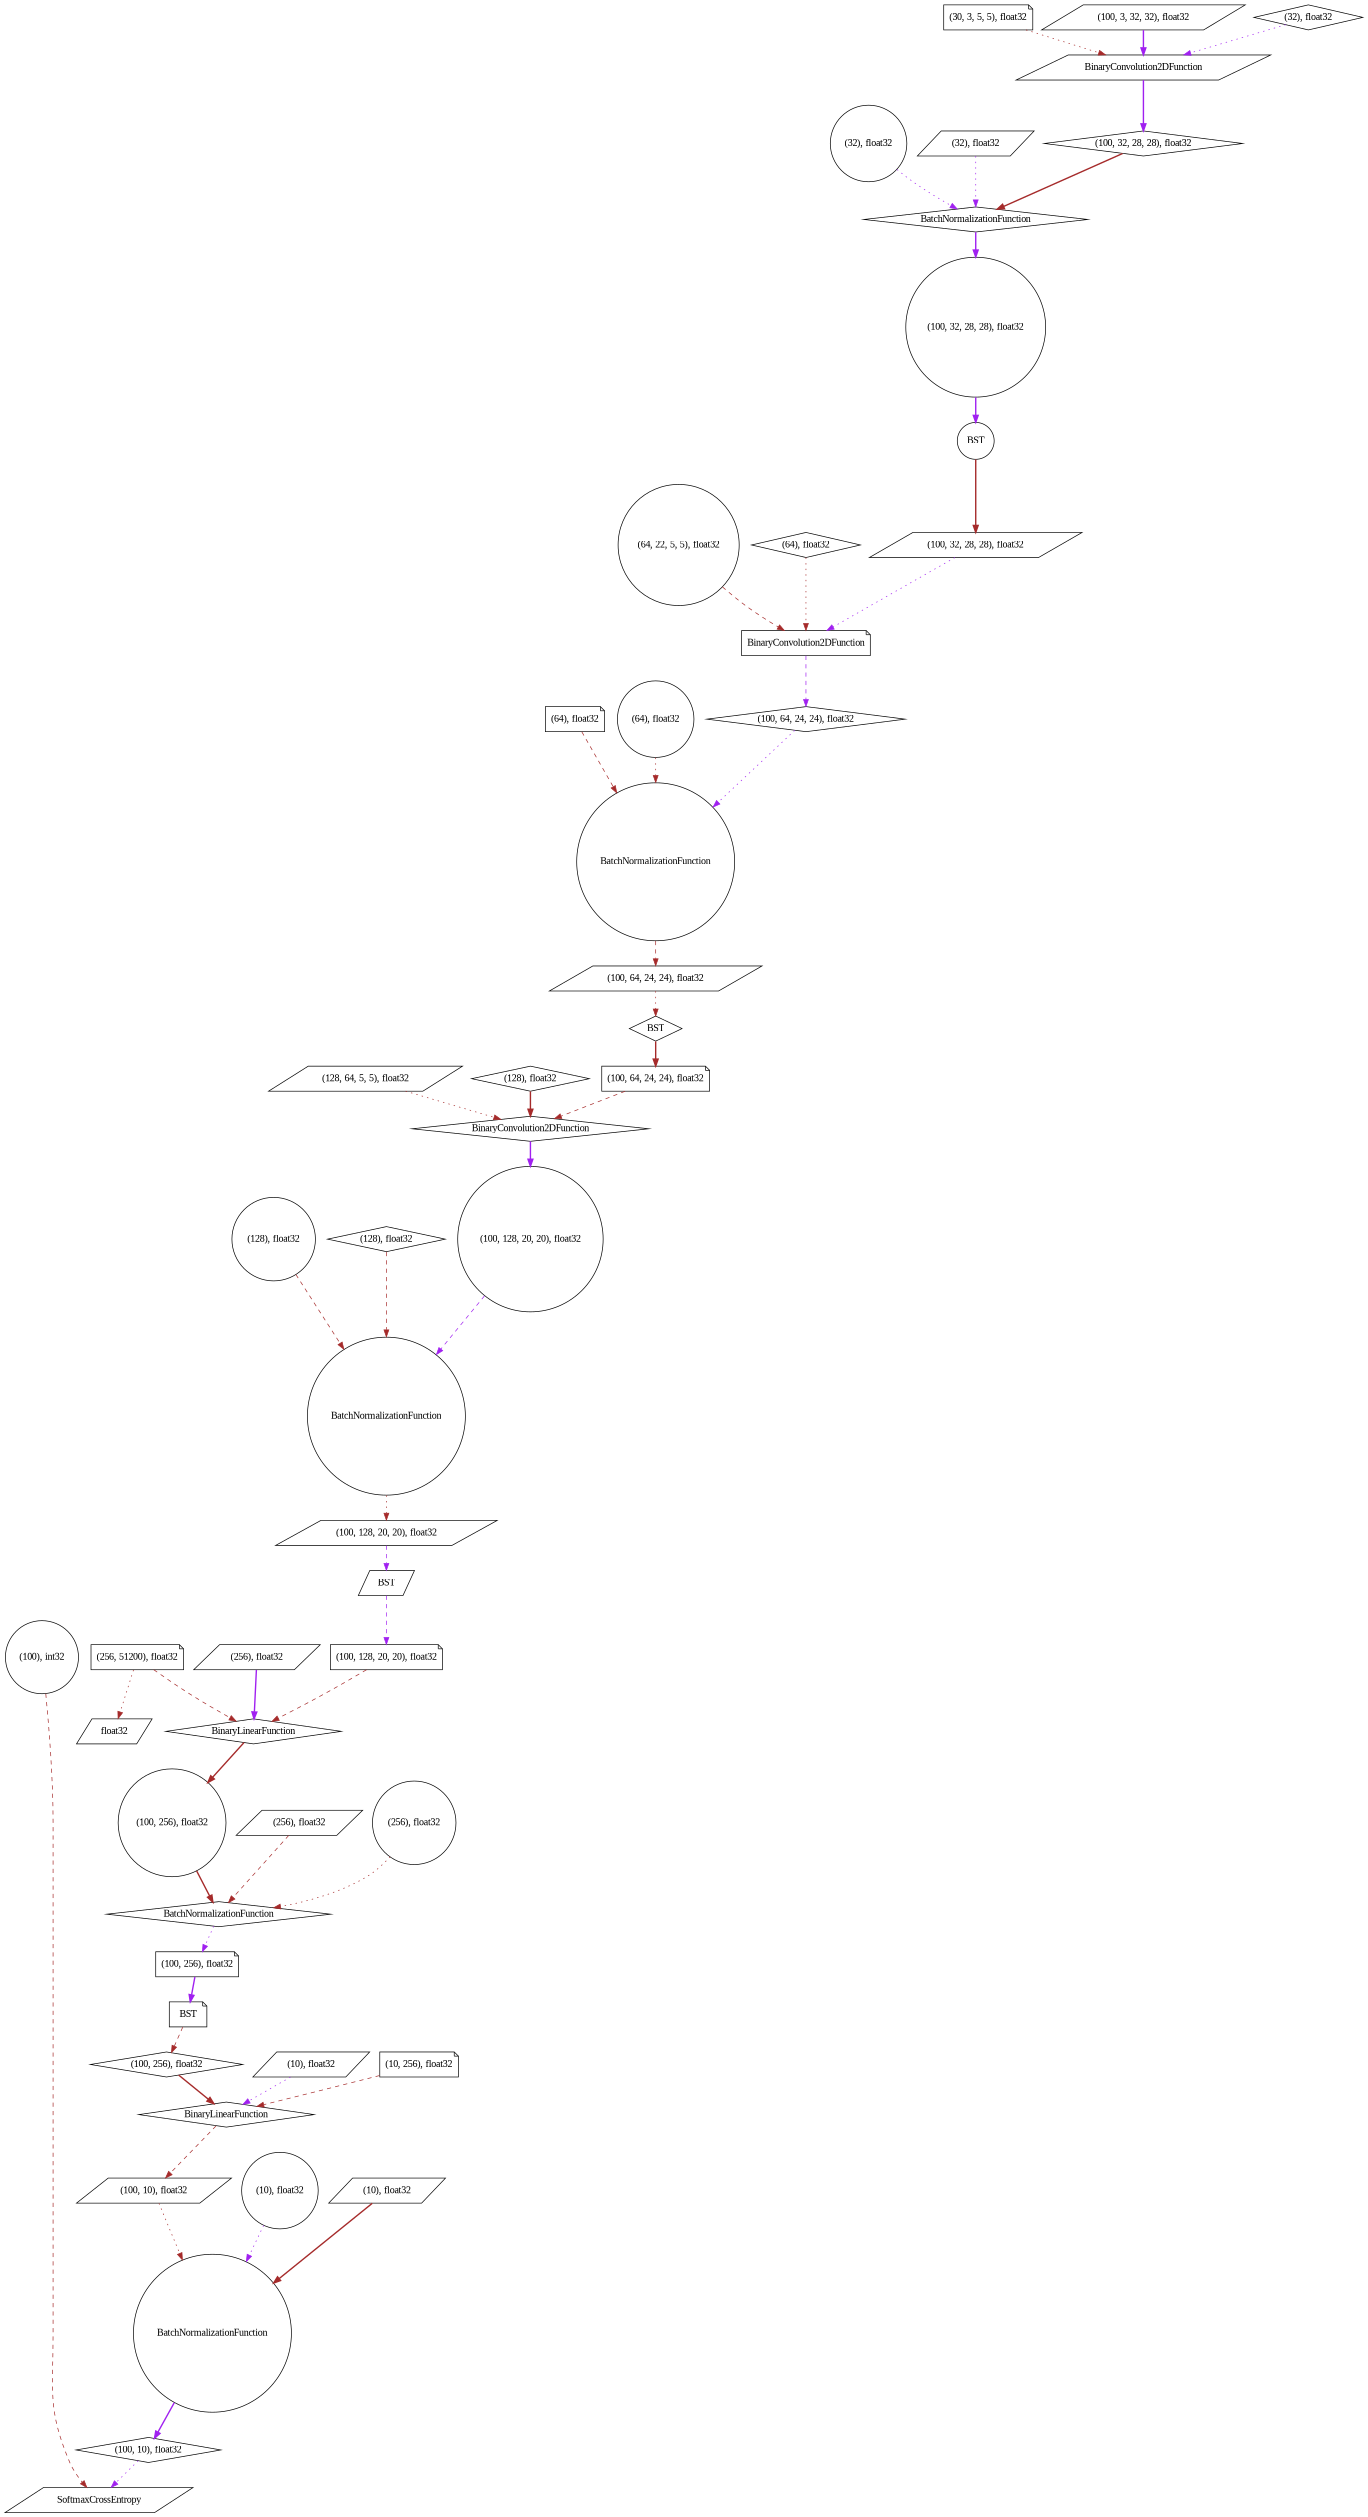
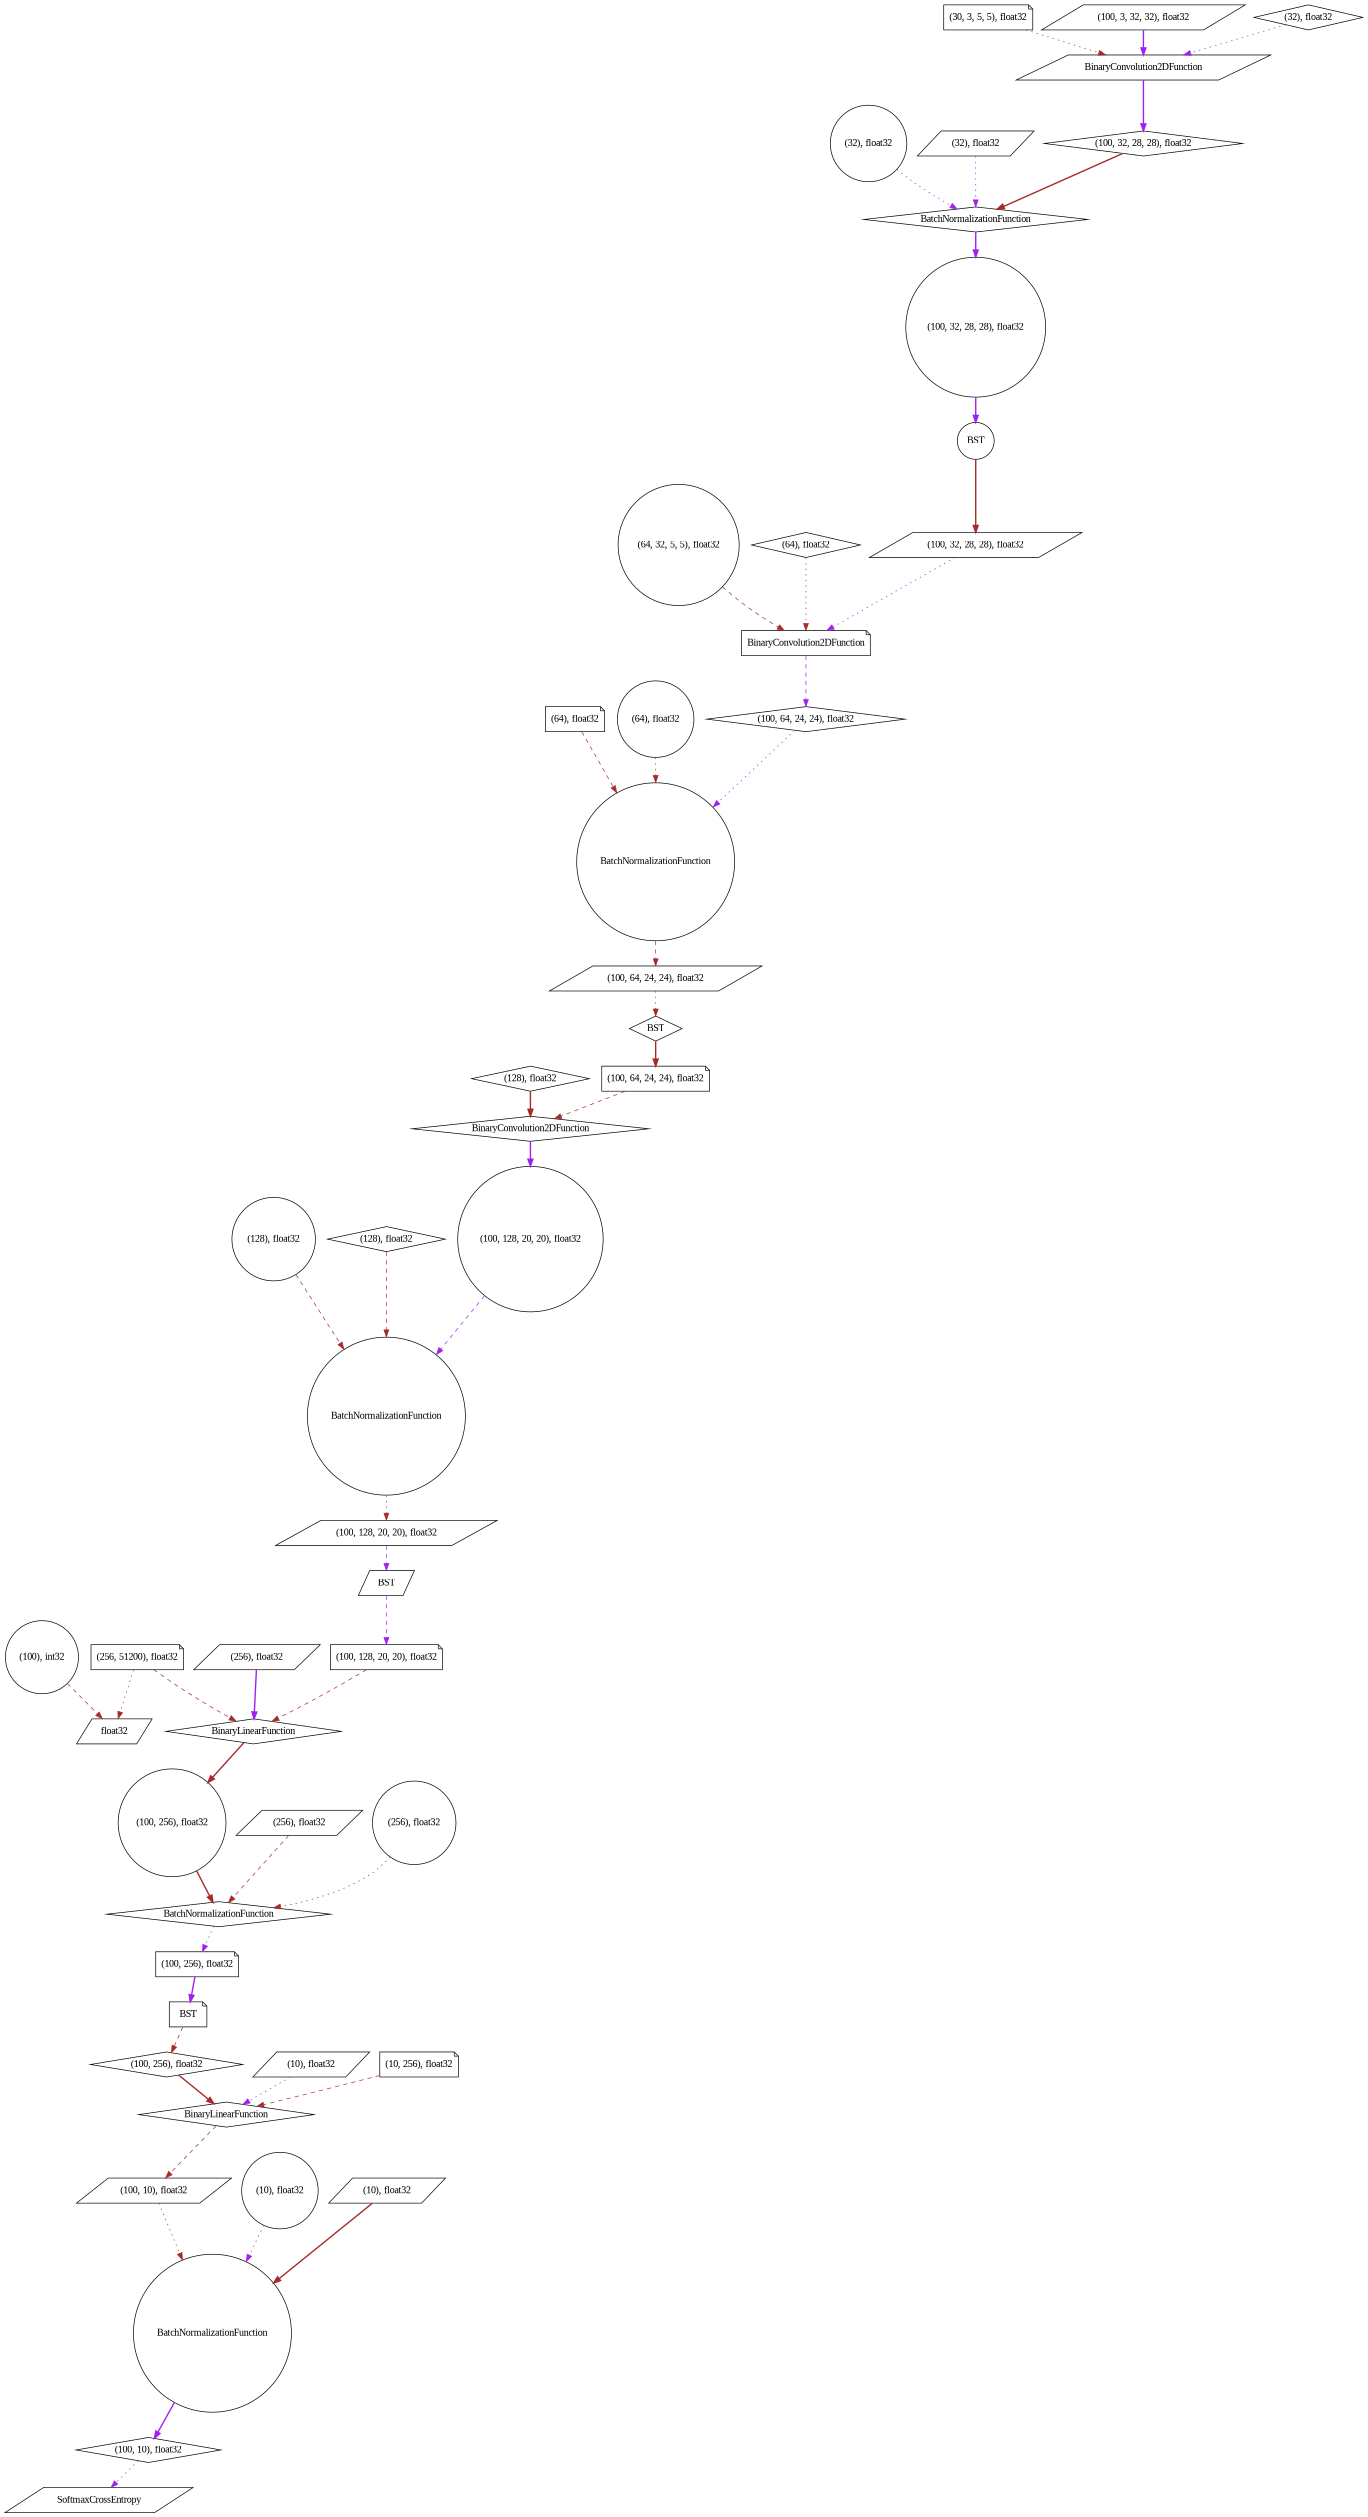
node "(64, 22, 5, 5), float32": label "(64, 22, 5, 5), float32" -> "(64, 32, 5, 5), float32"
node "(128, 64, 5, 5), float32": removed
edge "(100), int32" -> "SoftmaxCrossEntropy": now "(100), int32" -> "float32"
